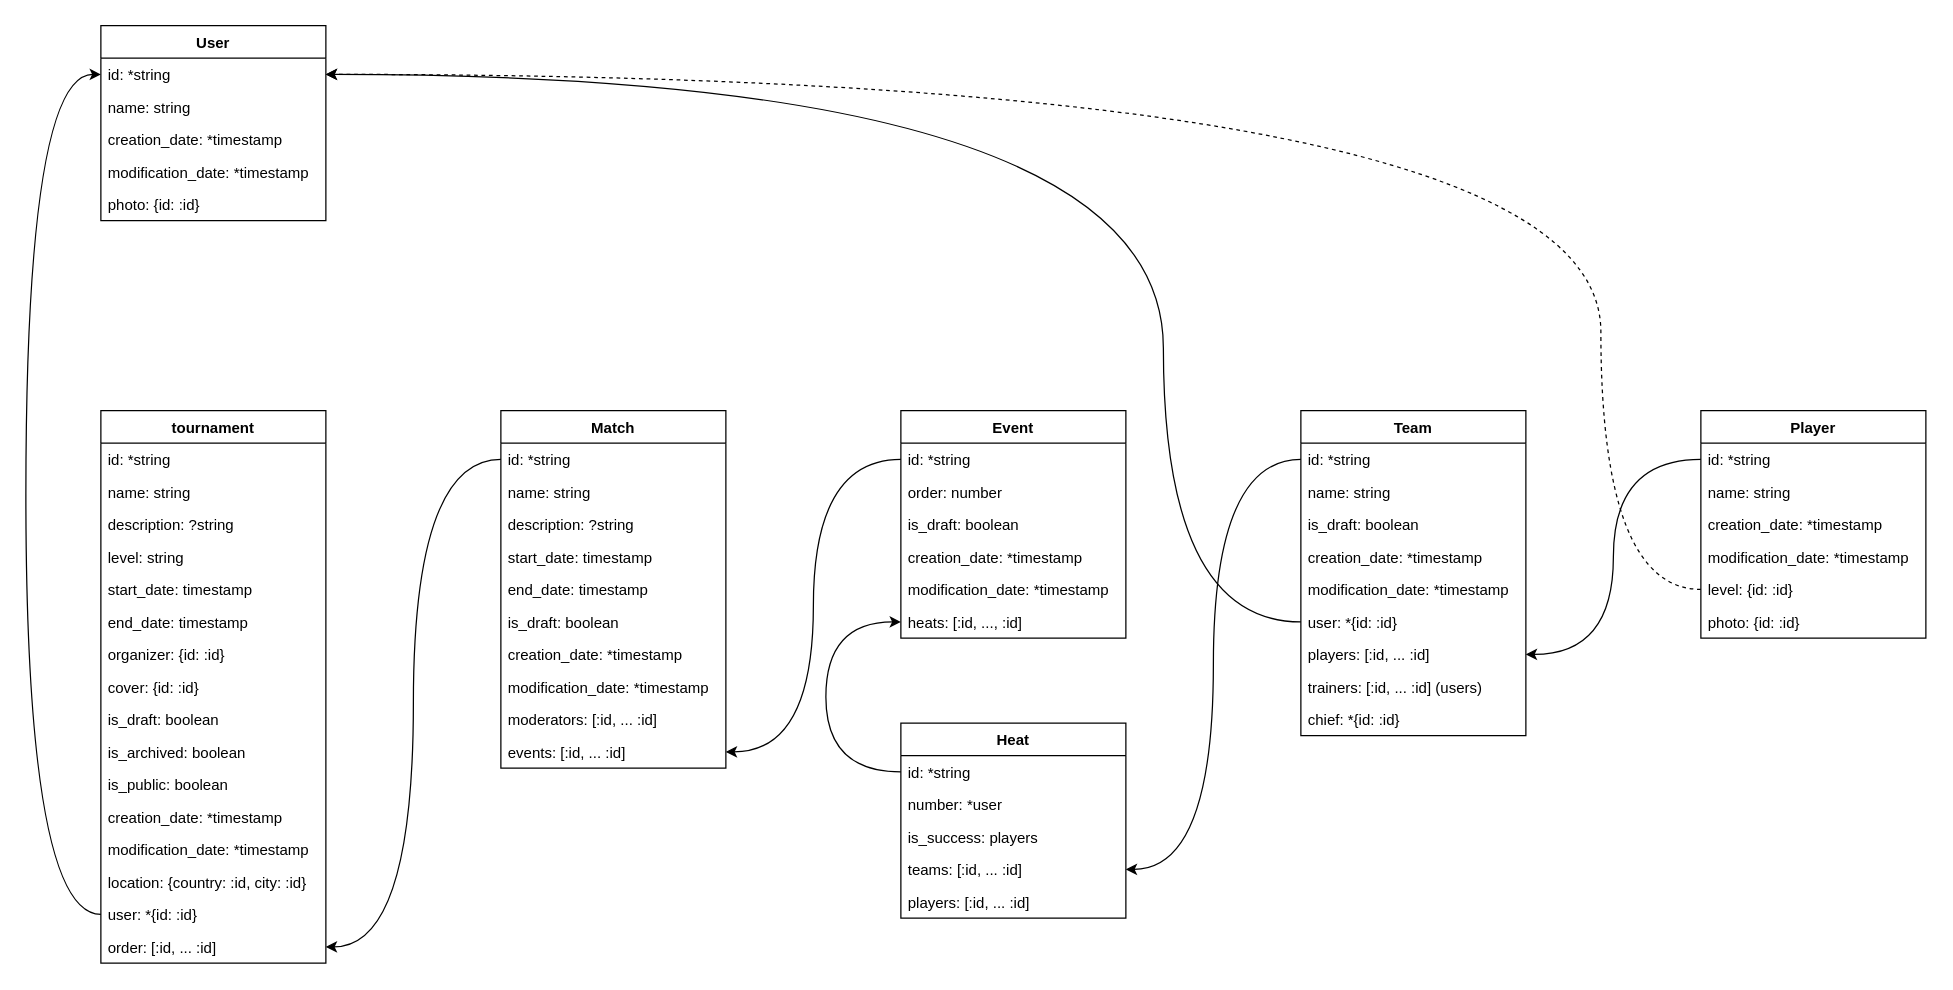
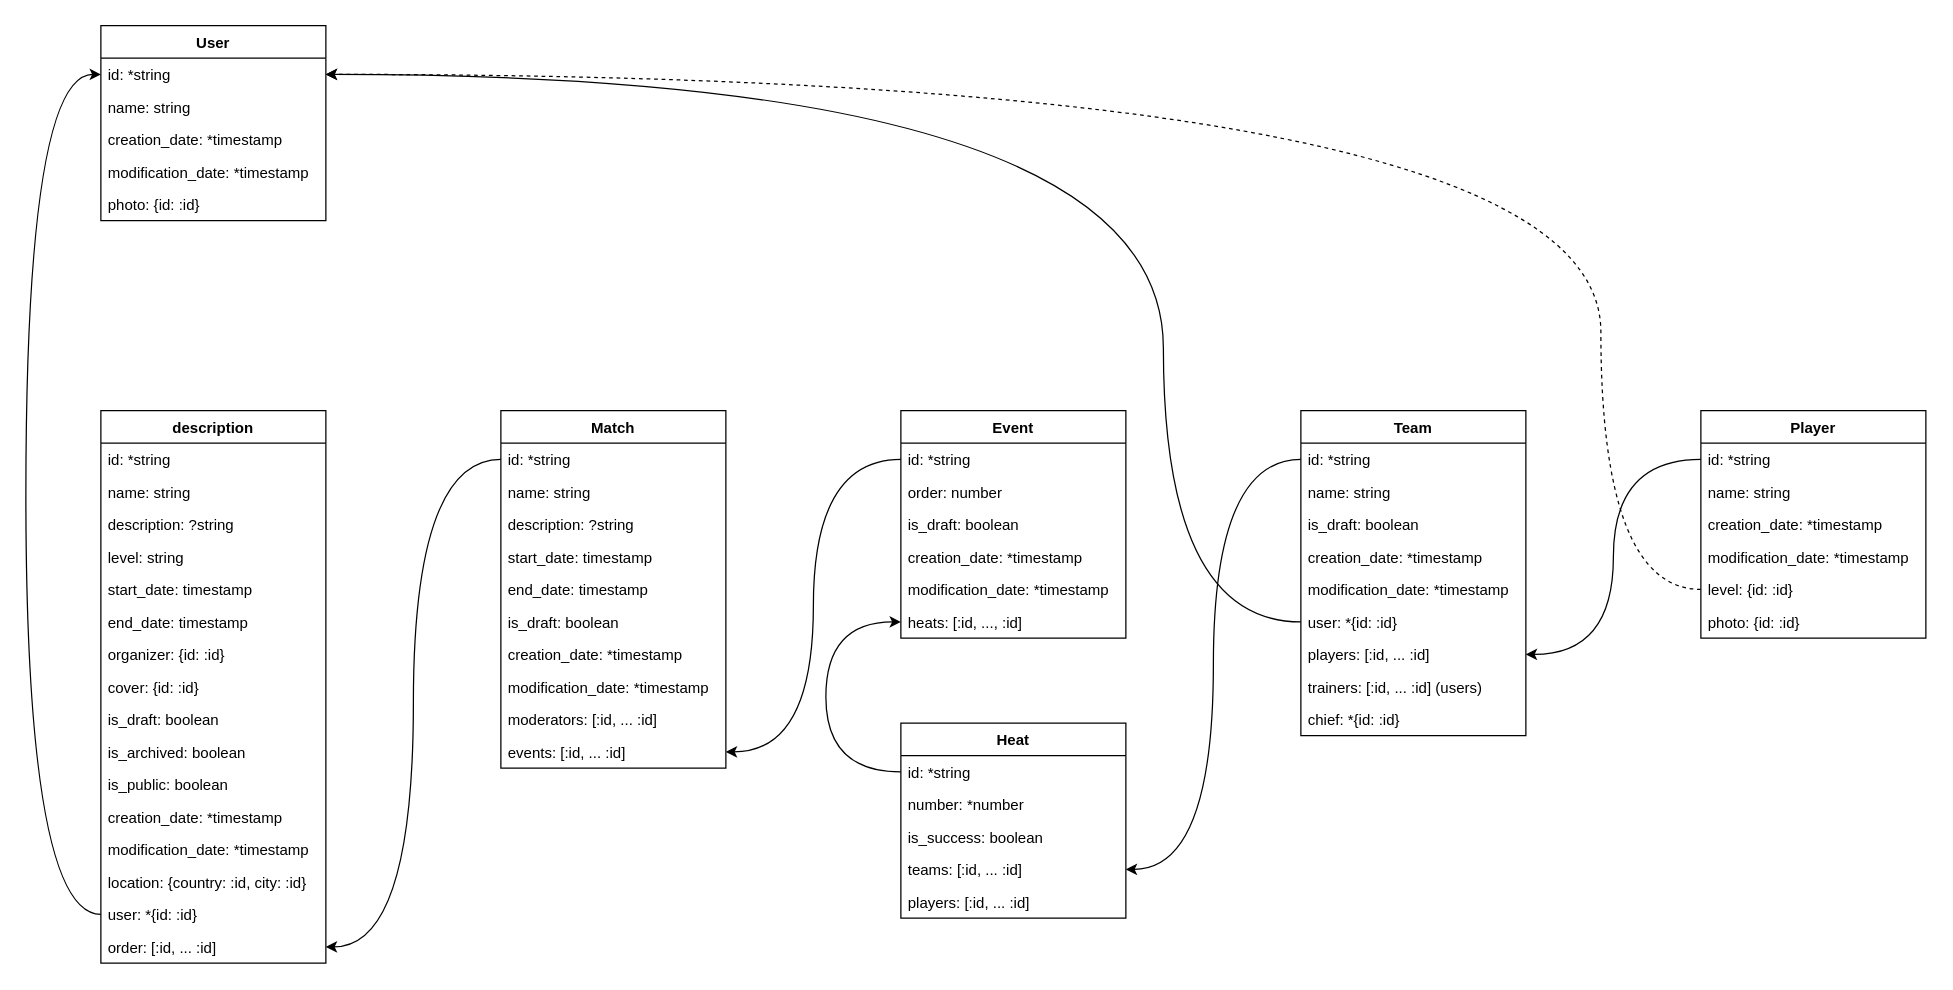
node "tournament": label "tournament" -> "description"
node "number: *user": label "number: *user" -> "number: *number"
node "is_success: players": label "is_success: players" -> "is_success: boolean"
